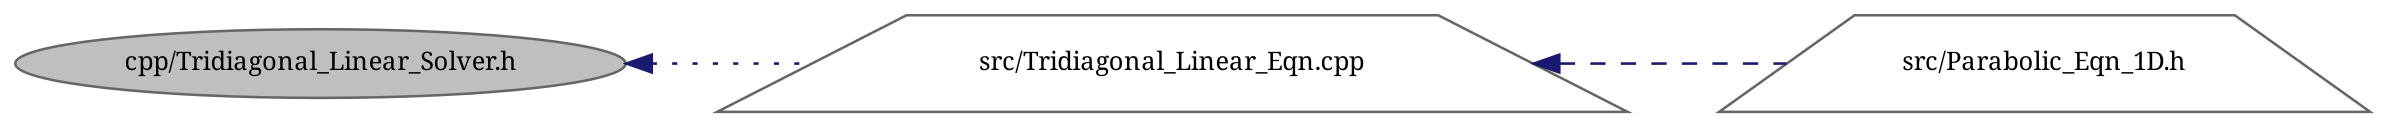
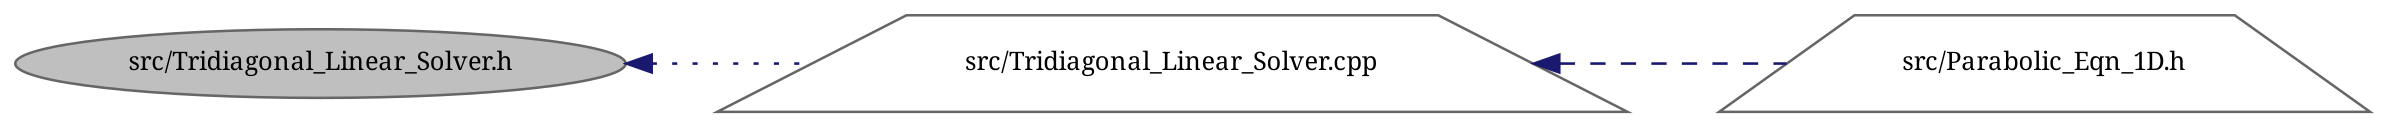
node "cpp/Tridiagonal_Linear_Solver.h": label "cpp/Tridiagonal_Linear_Solver.h" -> "src/Tridiagonal_Linear_Solver.h"
node "src/Tridiagonal_Linear_Eqn.cpp": label "src/Tridiagonal_Linear_Eqn.cpp" -> "src/Tridiagonal_Linear_Solver.cpp"
